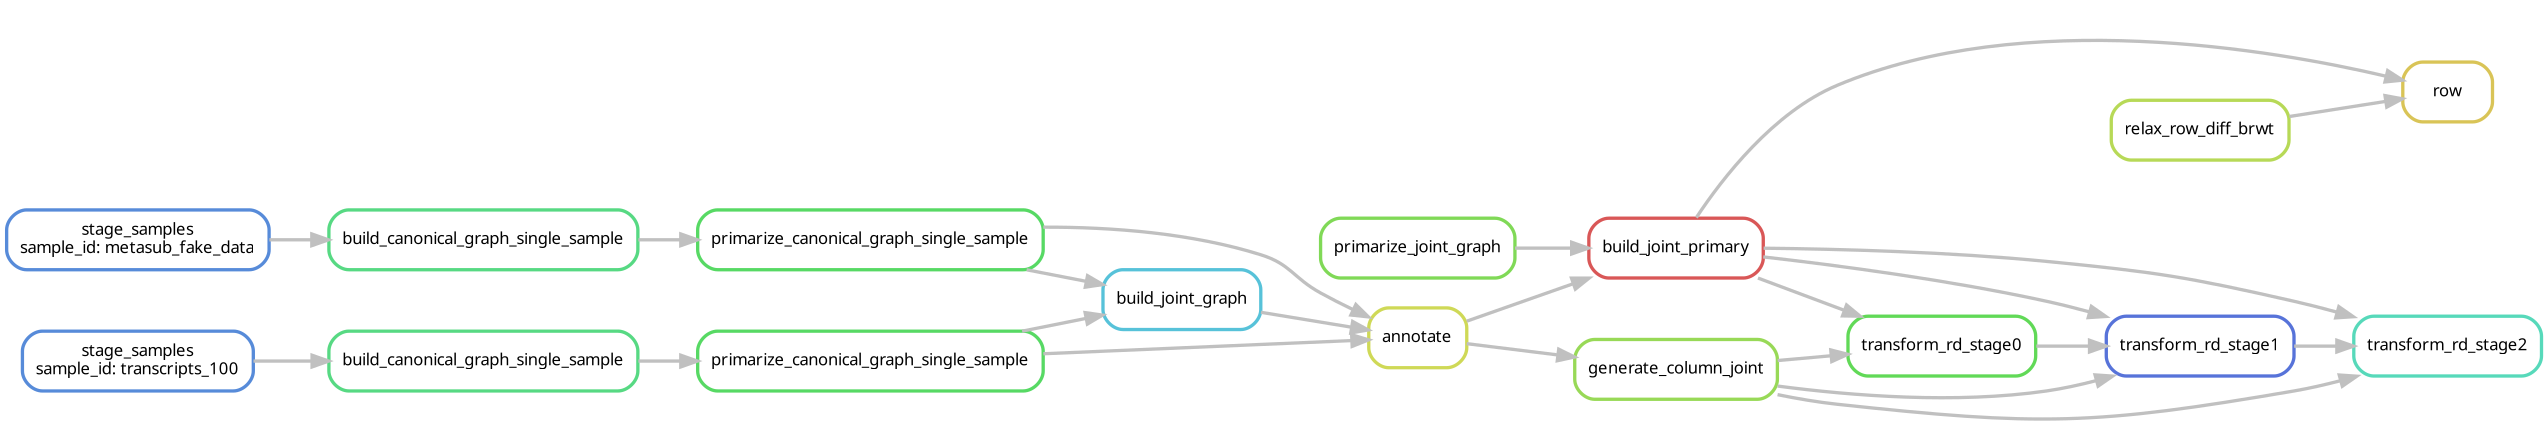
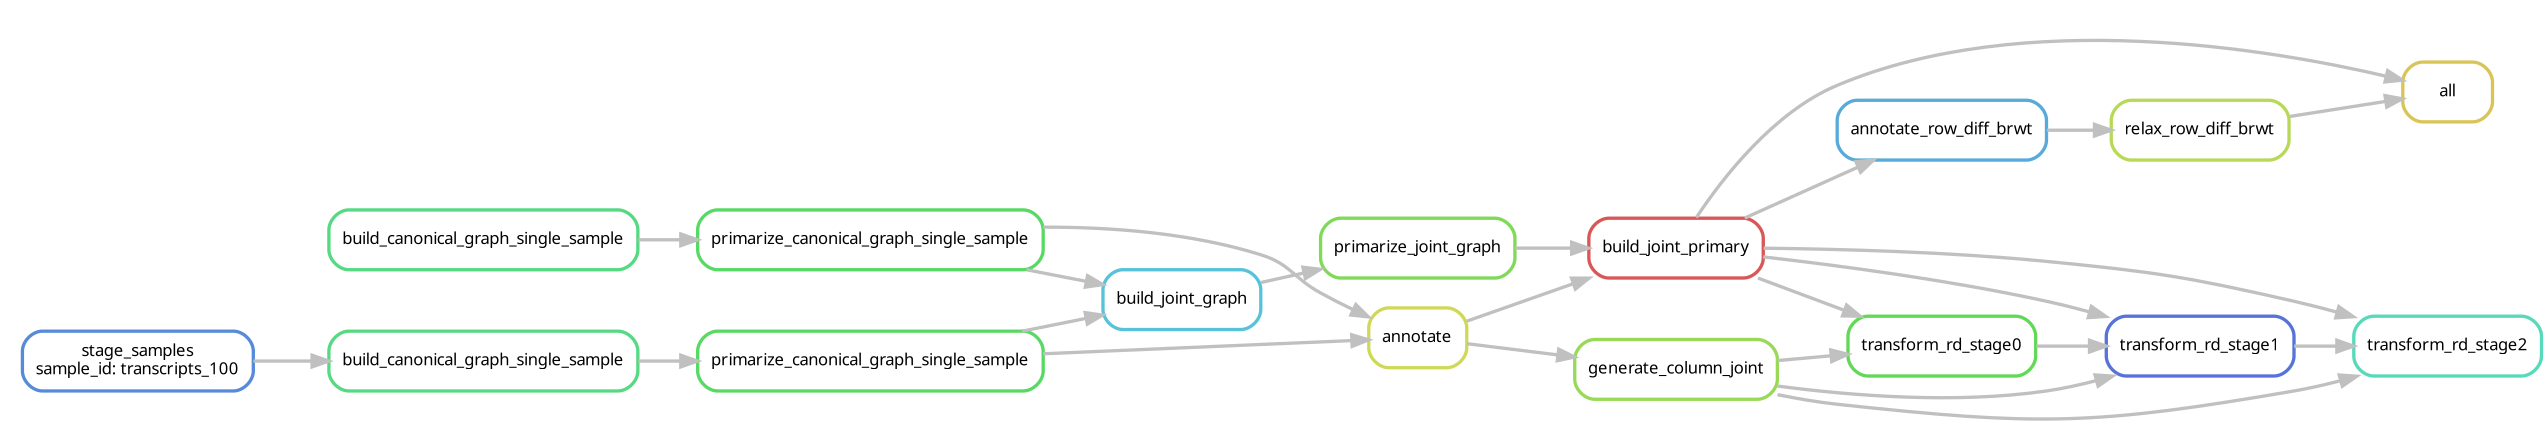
node "row": label "row" -> "all"
node "annotate_row_diff_brwt": added
node "stage_samples sample_id: metasub_fake_data": removed
edge "build_joint_graph" -> "annotate": now "build_joint_graph" -> "primarize_joint_graph"
